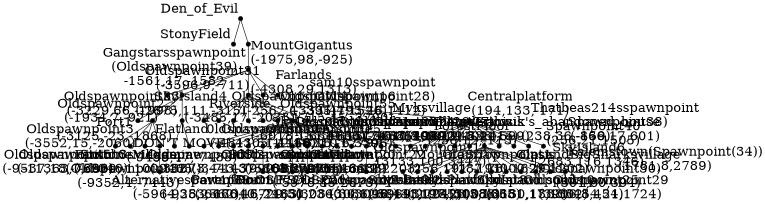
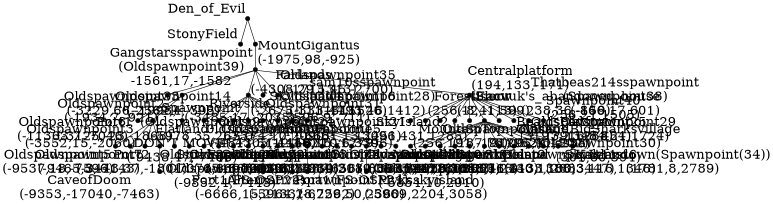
edge "Oldspawnpoint31 (-3596,9,-711)" -- "Centralplatform (194,133,-171)": now "MountGigantus (-1975,98,-925)" -- "Centralplatform (194,133,-171)"
edge "lisacvuk's_abandoned_house (238,36,-159)" -- "Oldspawnpoint4 (3084,30,1268)": now "Oasis (3000,29,1202)" -- "Oldspawnpoint4 (3084,30,1268)"
